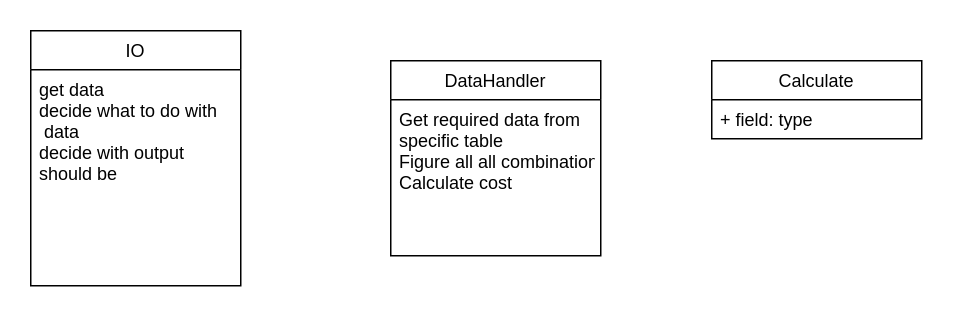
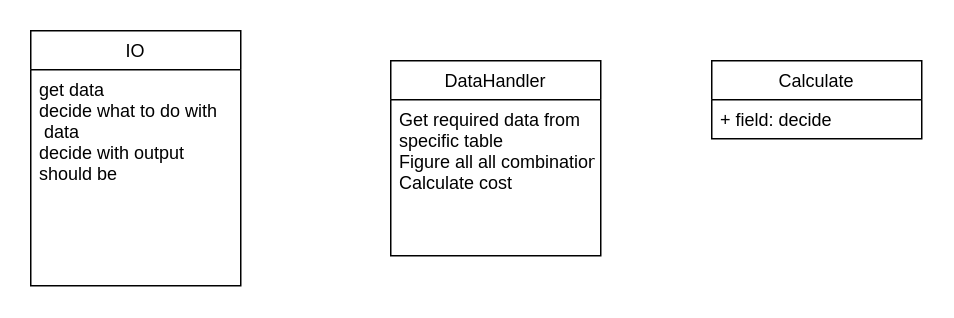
node "+ field: type": label "+ field: type" -> "+ field: decide"
